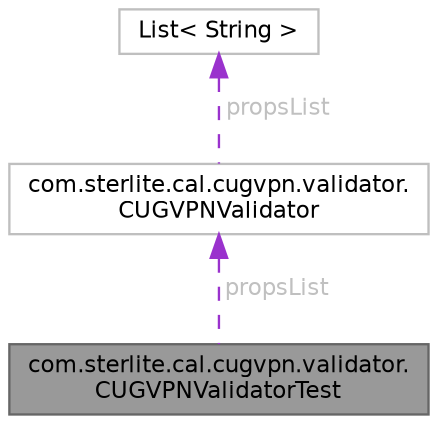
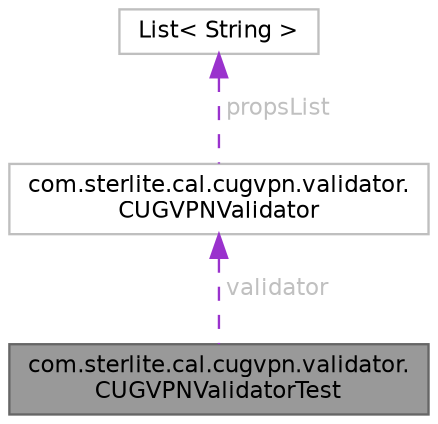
edge "com.sterlite.cal.cugvpn.validator. CUGVPNValidatorTest" -> "com.sterlite.cal.cugvpn.validator. CUGVPNValidator": label " propsList" -> " validator"
